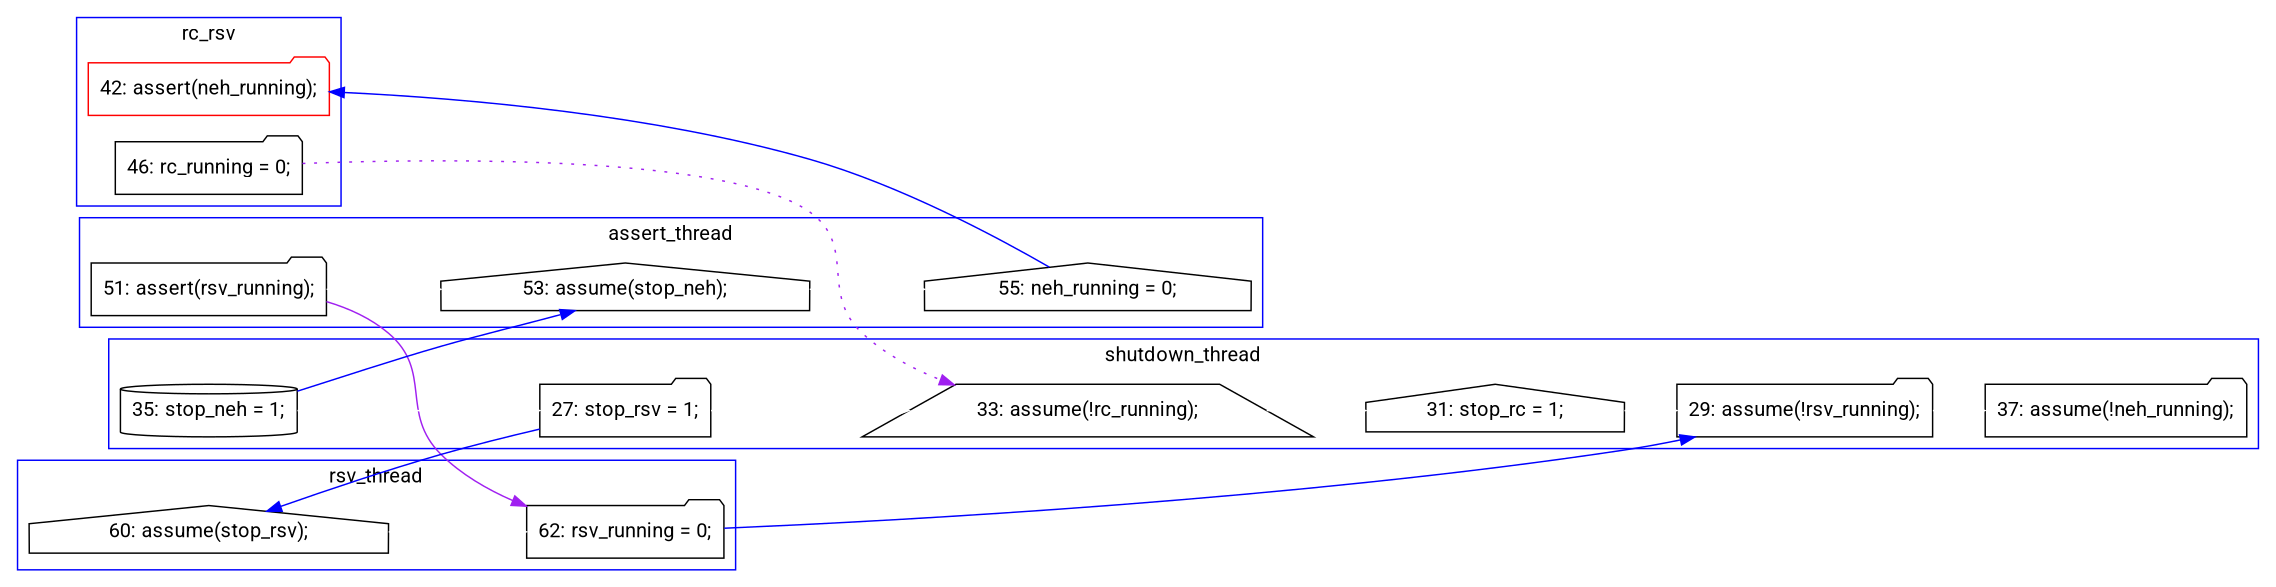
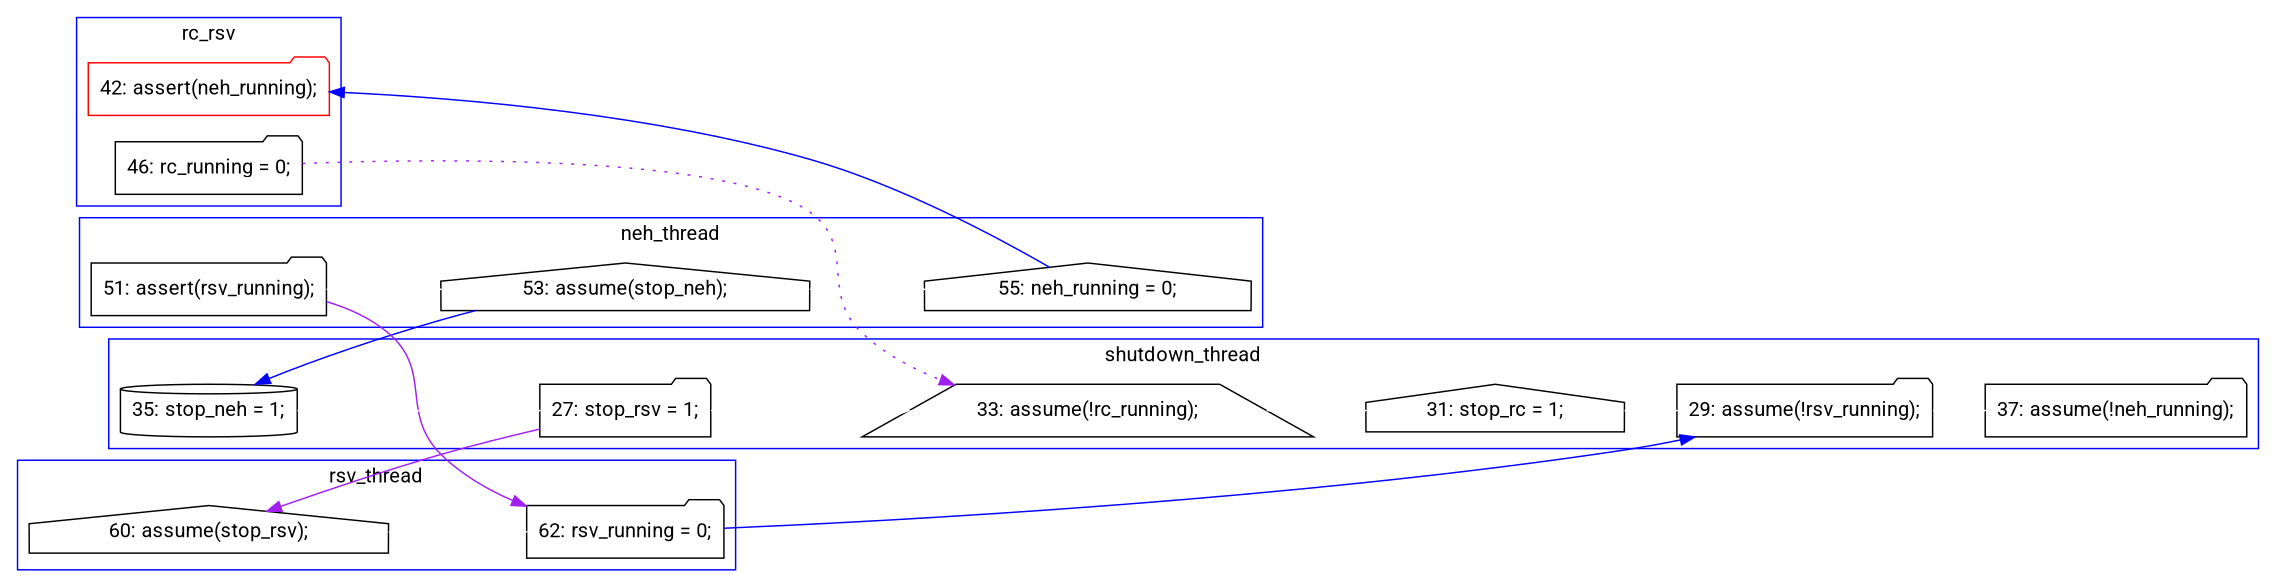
cluster "assert_thread": label "assert_thread" -> "neh_thread"
edge "35: stop_neh = 1;" -> "53: assume(stop_neh);": reversed
edge "27: stop_rsv = 1;" -> "60: assume(stop_rsv);": color blue -> purple
